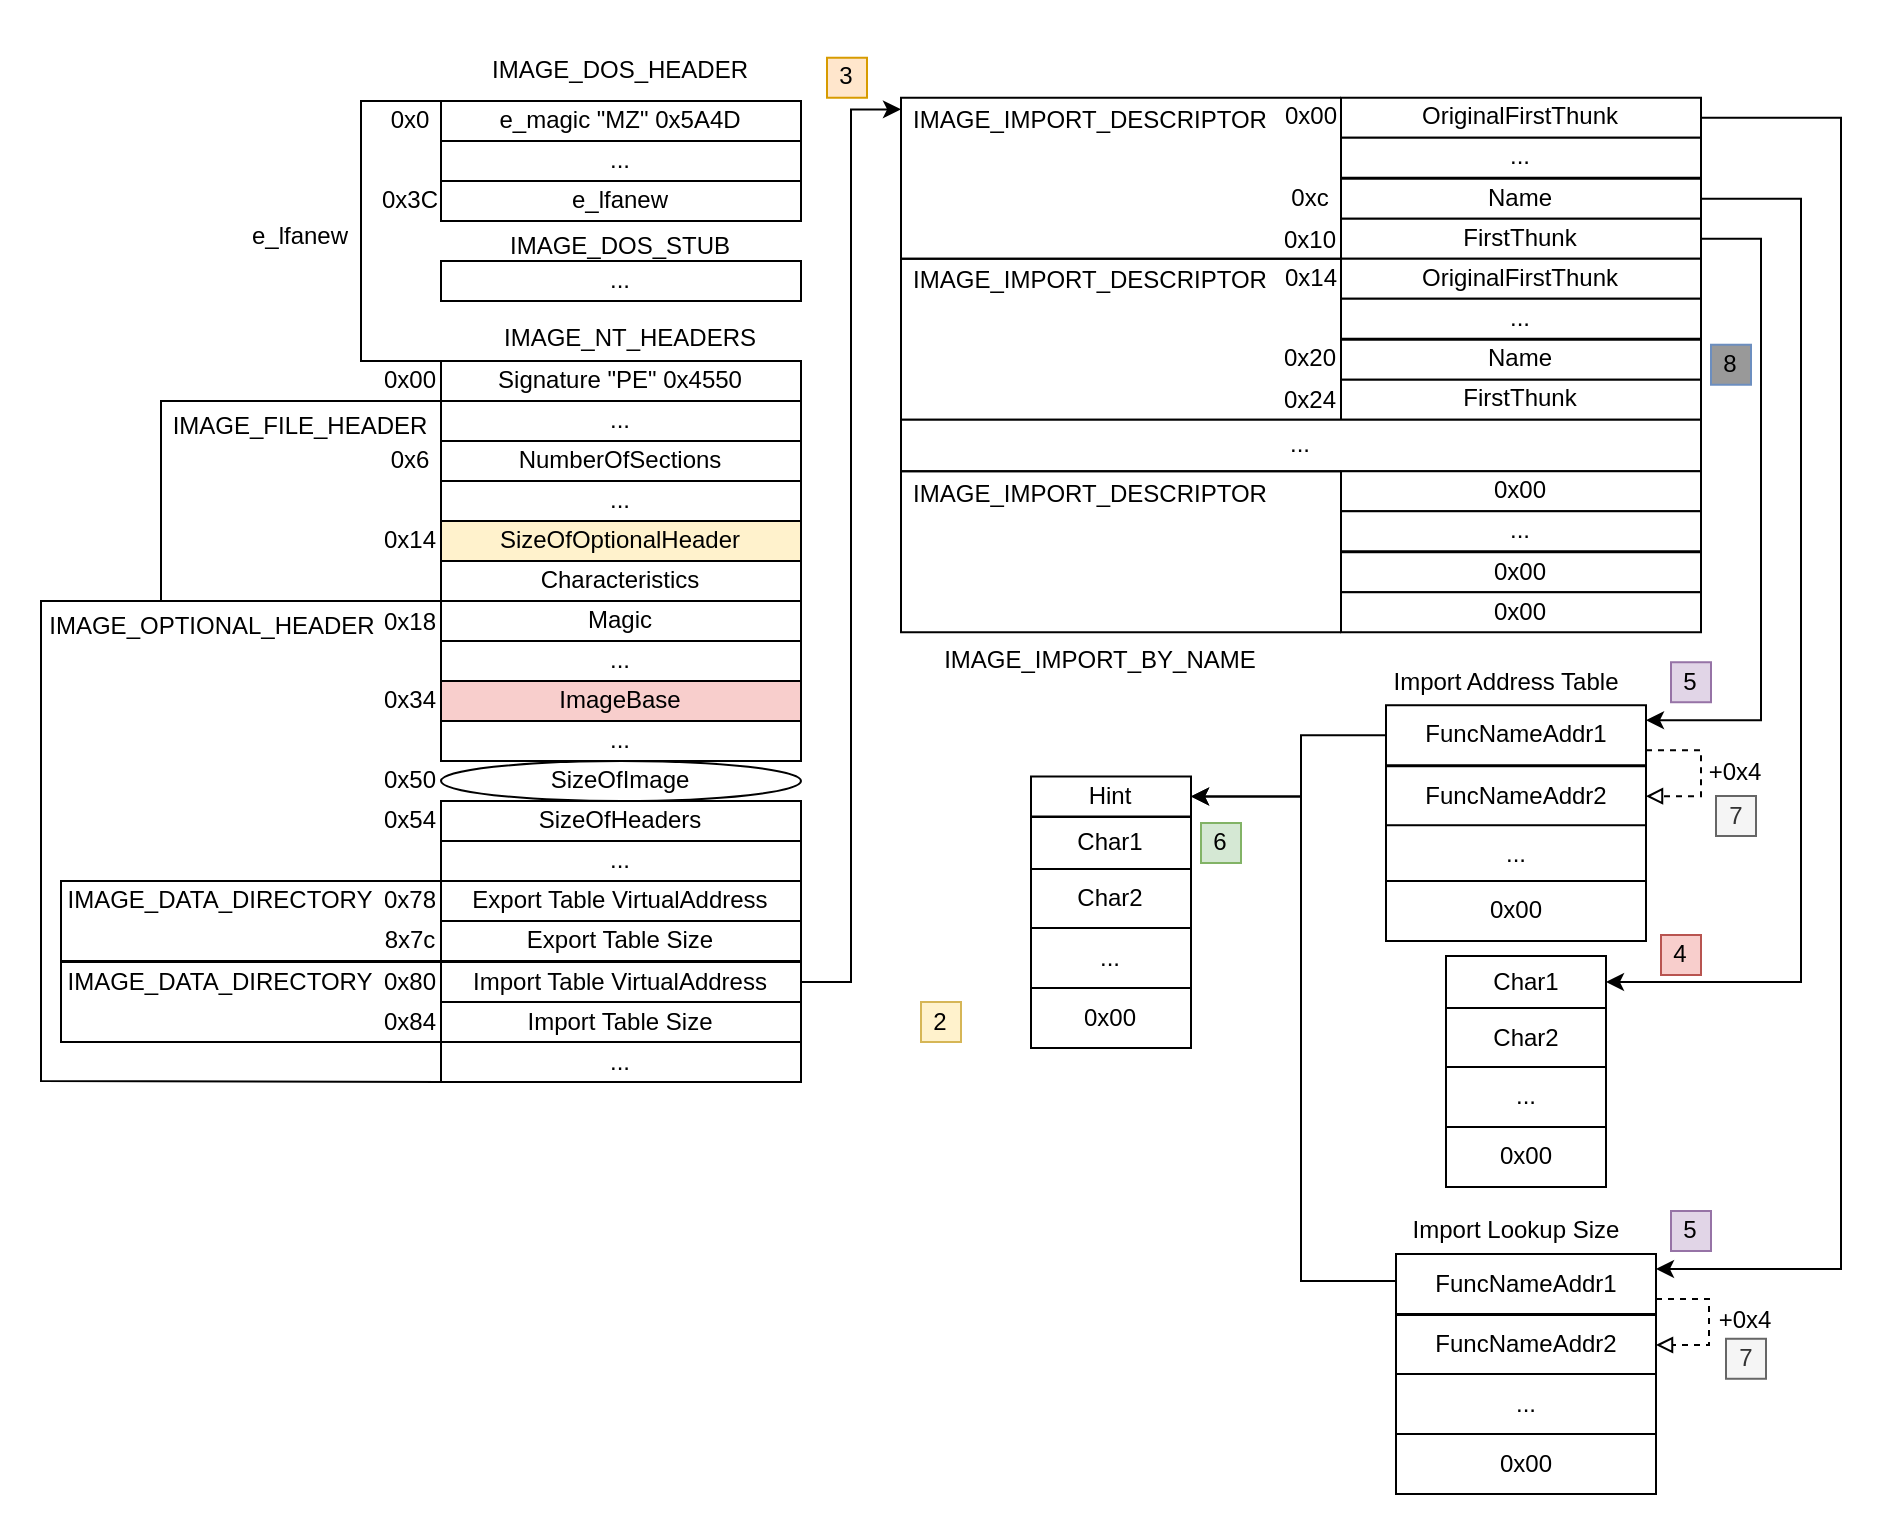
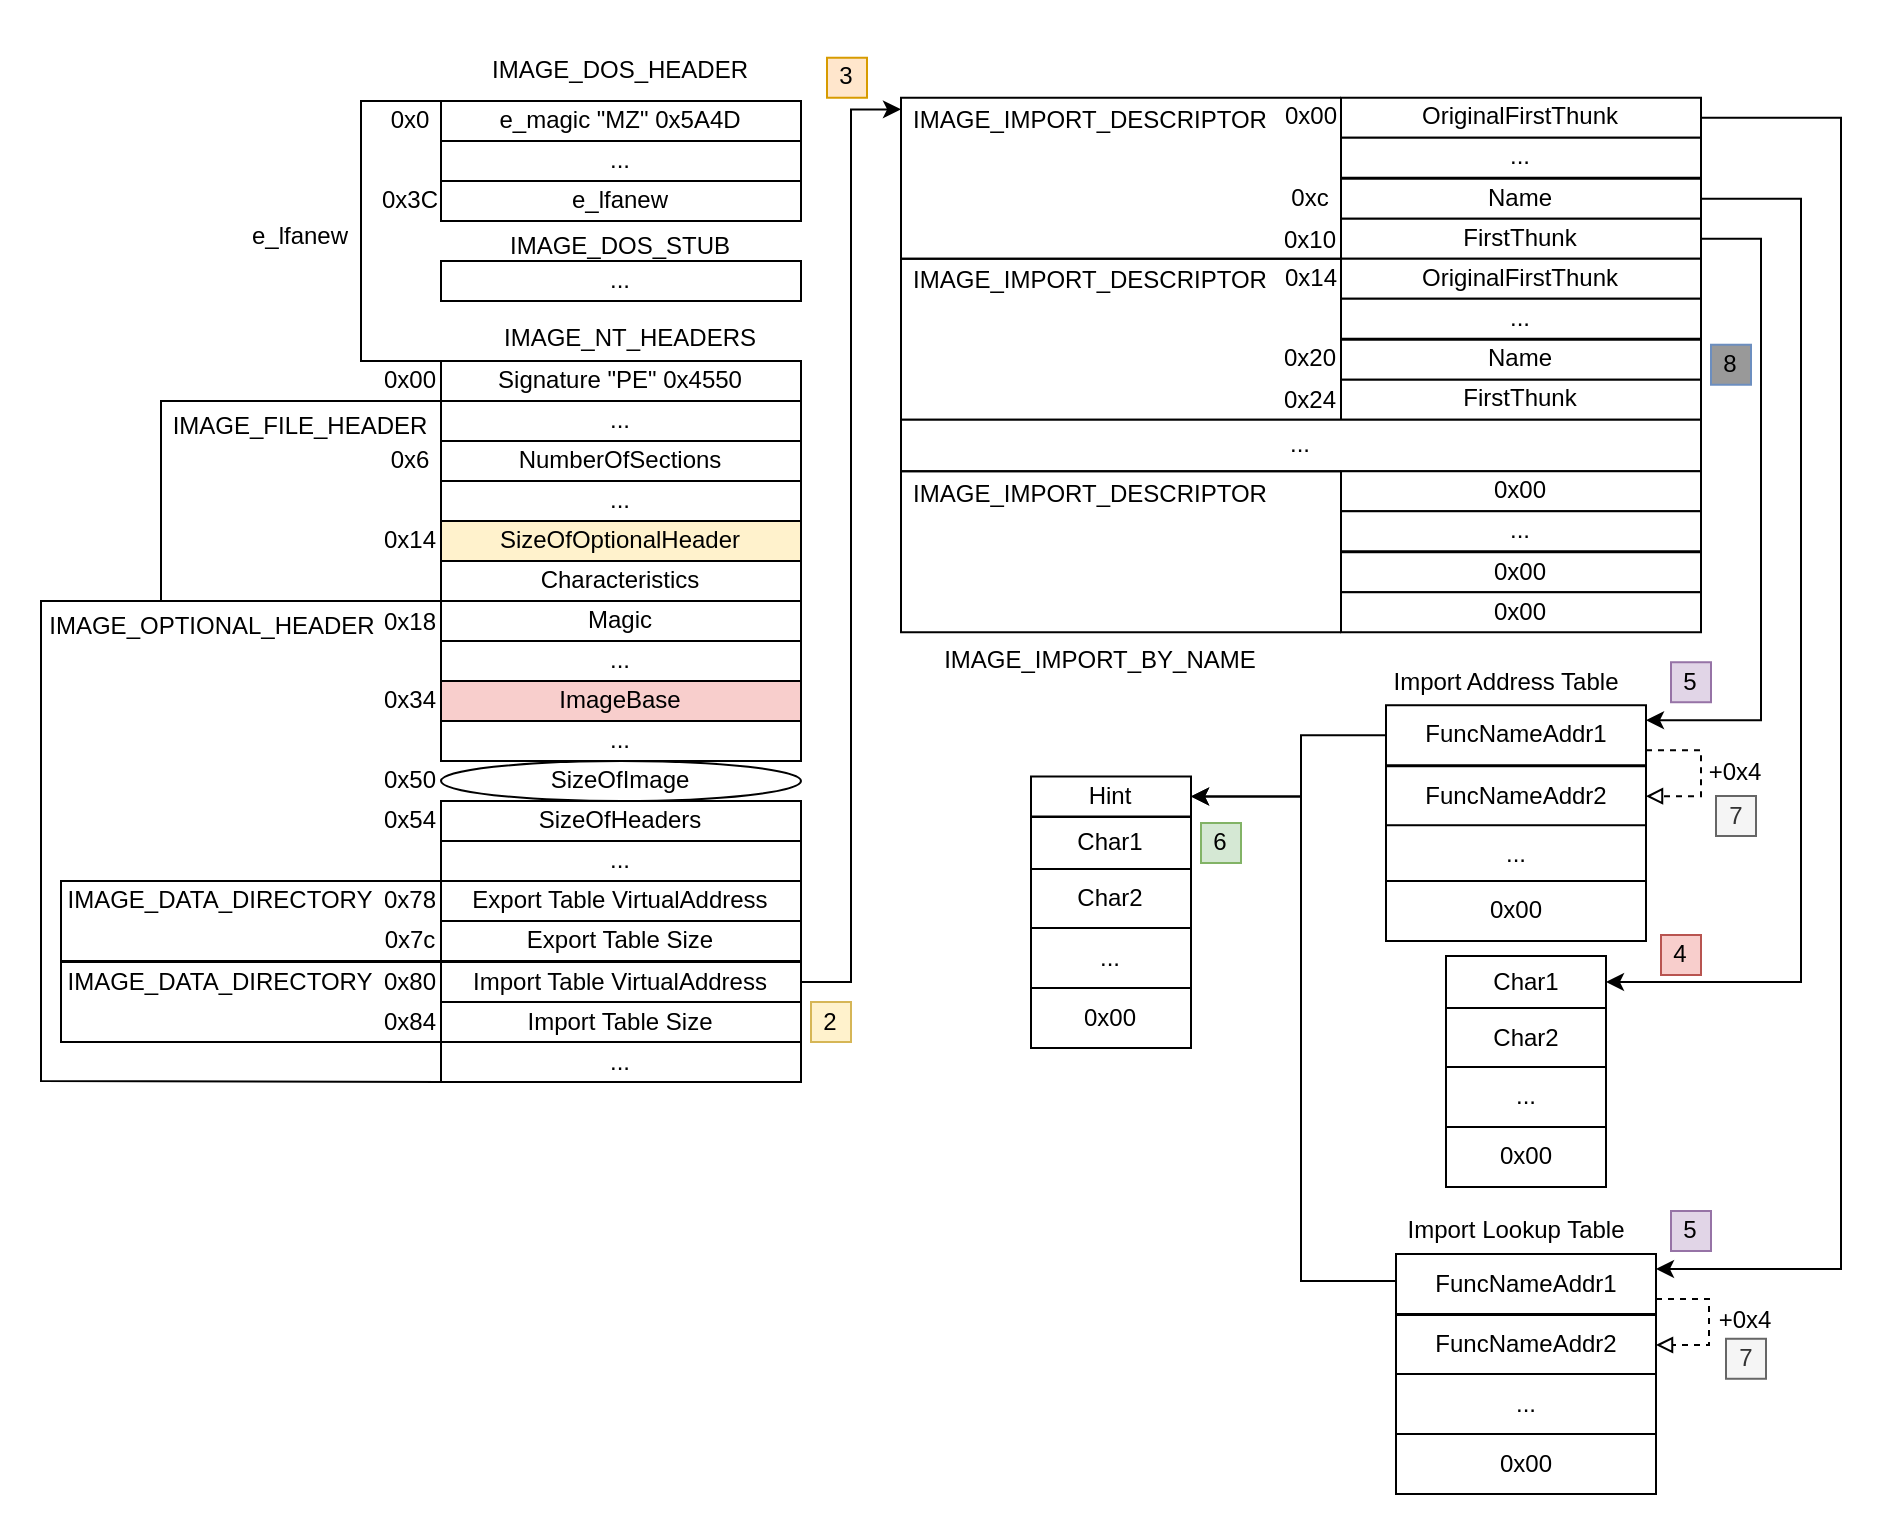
node "8x7c": label "8x7c" -> "0x7c"
node "2": moved (941, 1022) -> (831, 1022)
node "Import Lookup Size": label "Import Lookup Size" -> "Import Lookup Table"
